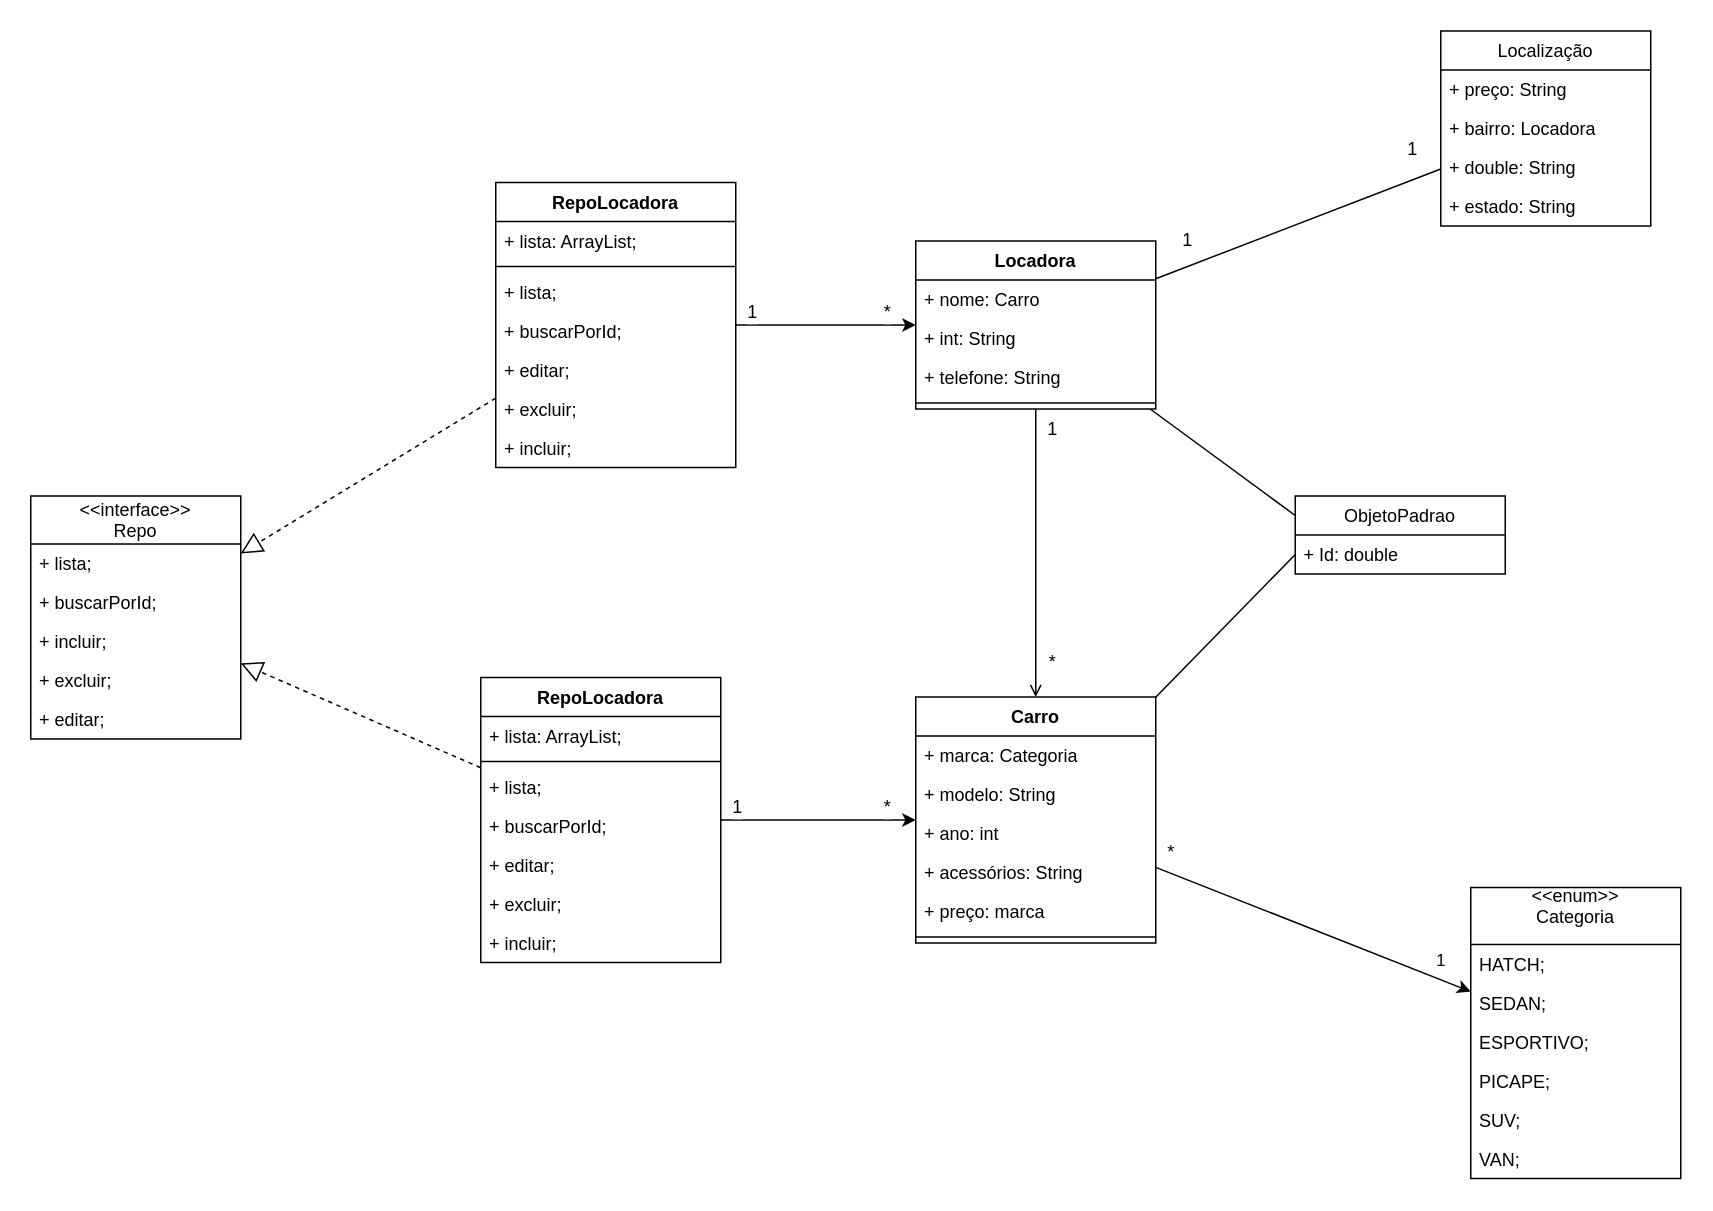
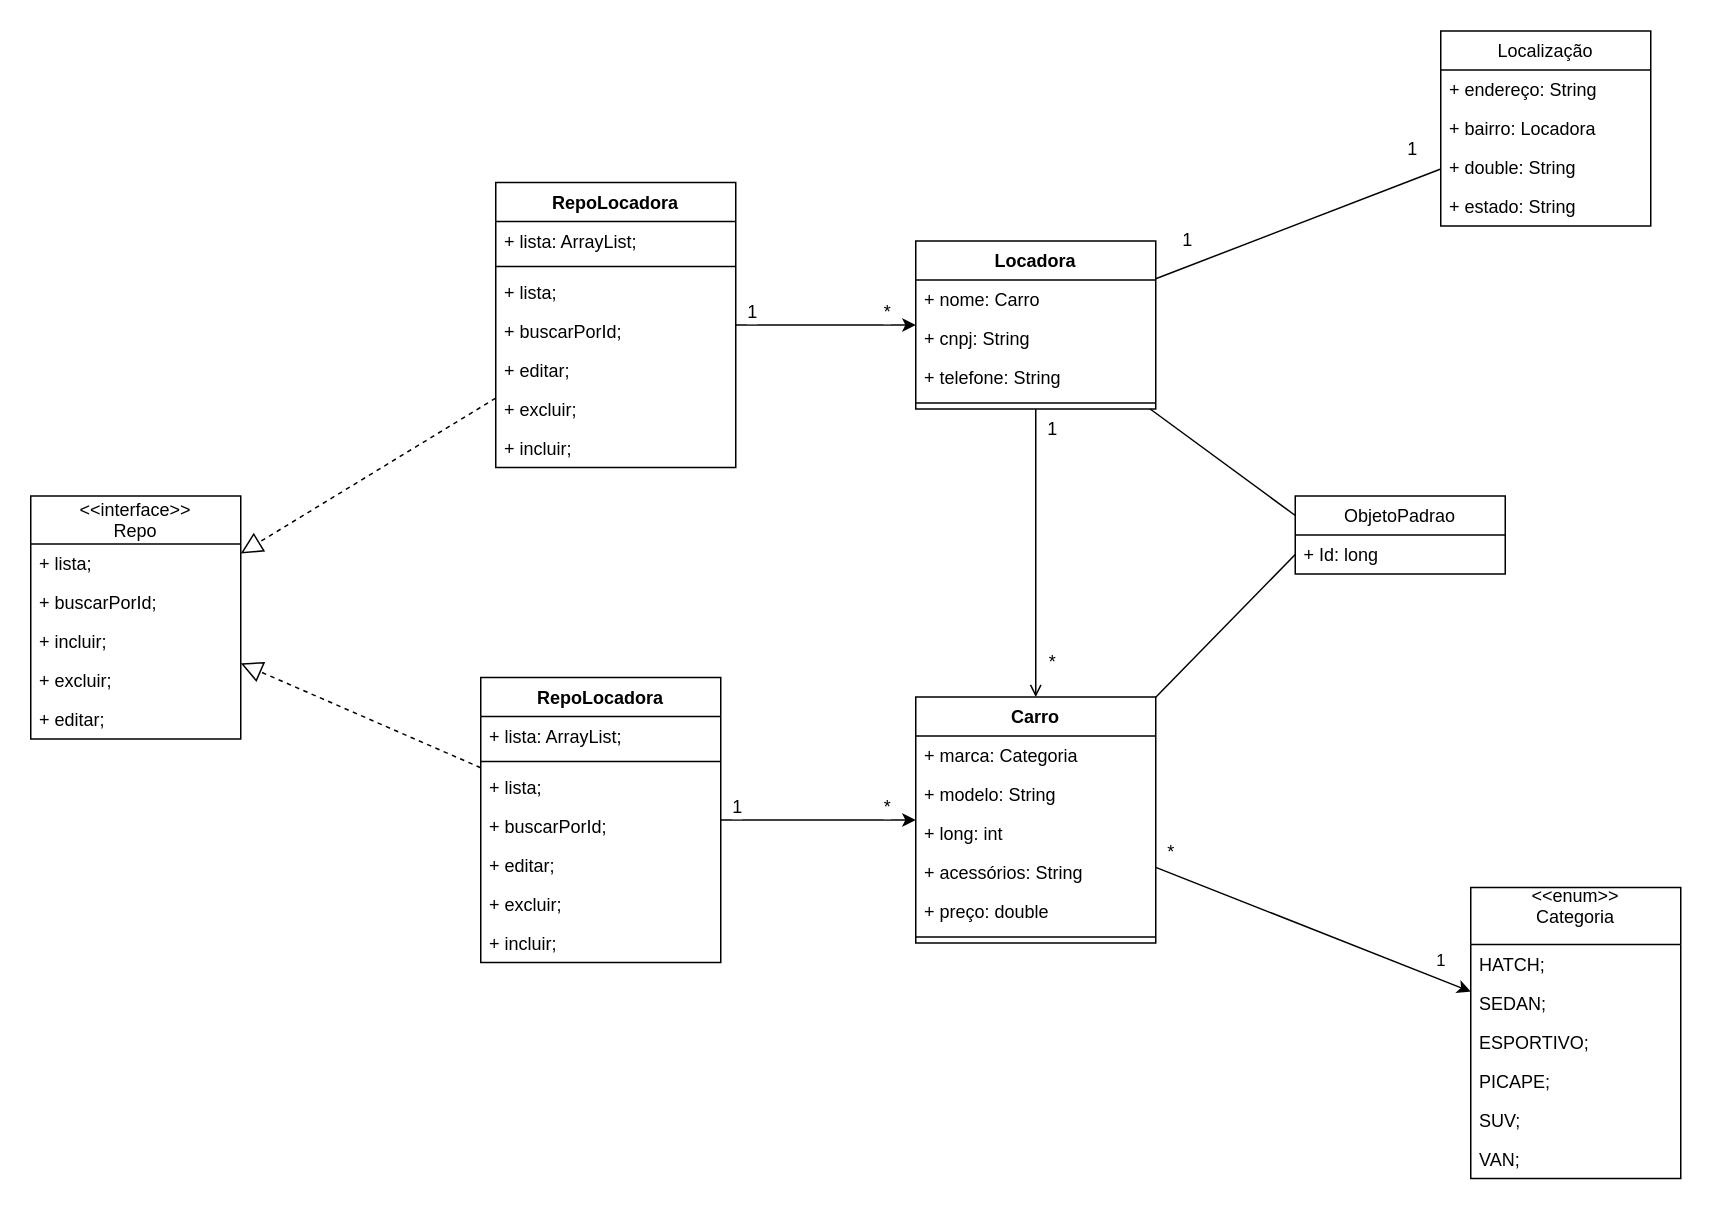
node "+ preço: String": label "+ preço: String" -> "+ endereço: String"
node "+ int: String": label "+ int: String" -> "+ cnpj: String"
node "+ Id: double": label "+ Id: double" -> "+ Id: long"
node "+ ano: int": label "+ ano: int" -> "+ long: int"
node "+ preço: marca": label "+ preço: marca" -> "+ preço: double"
